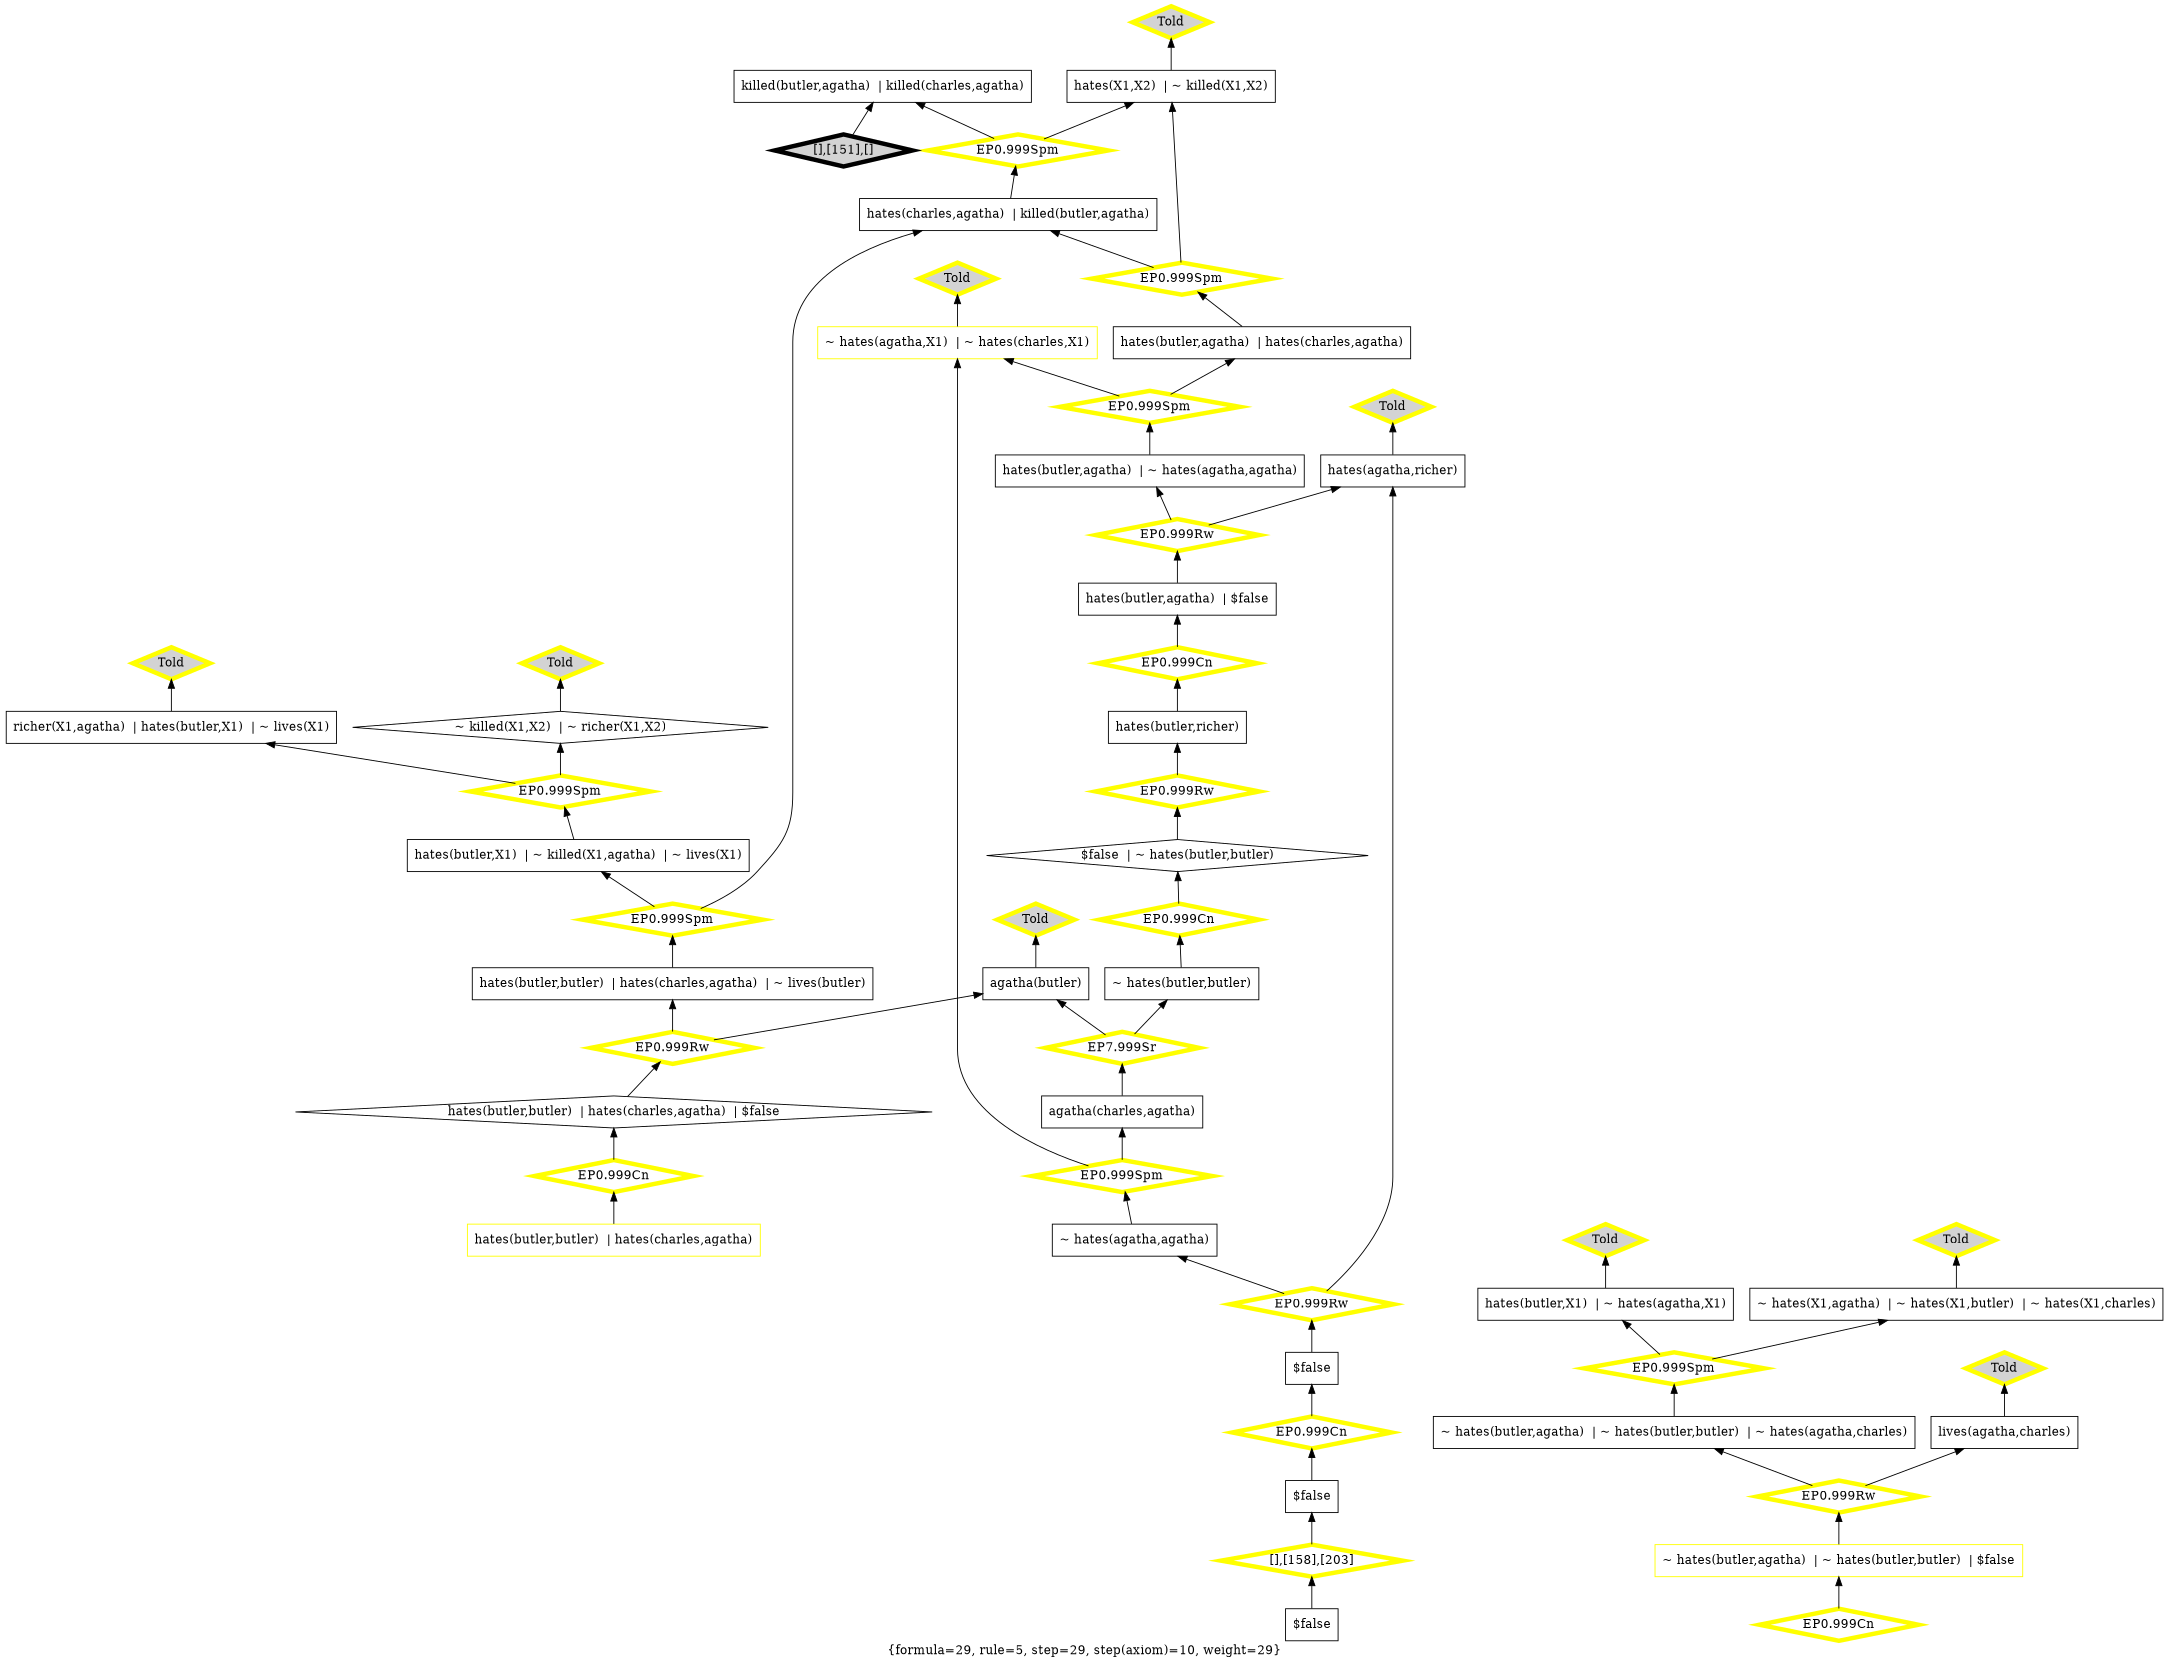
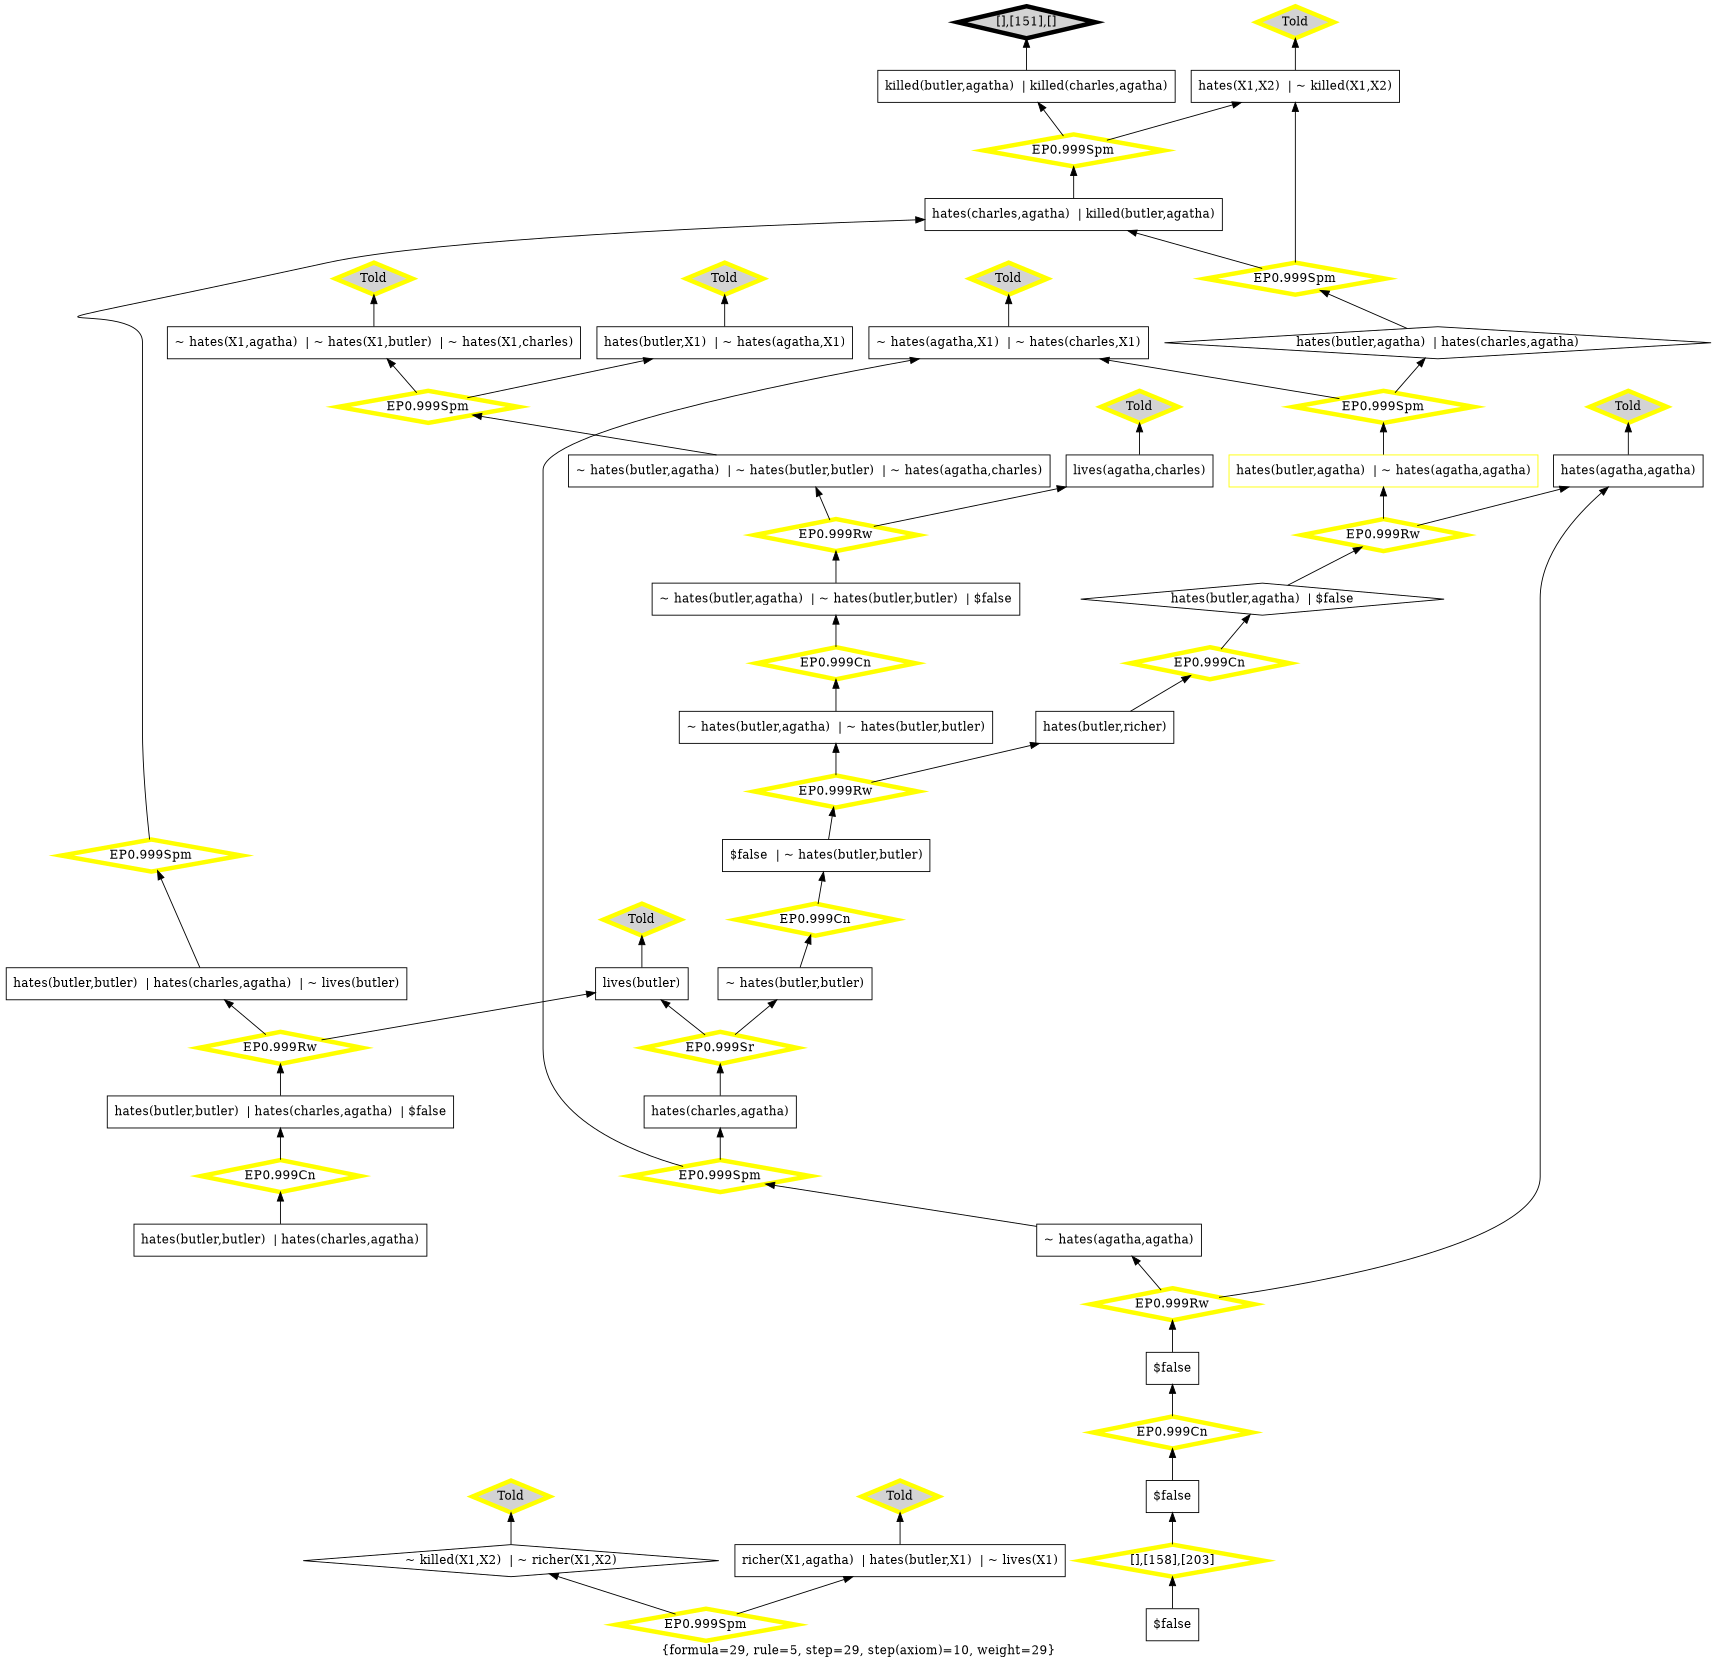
edge "[],[151],[]" -> "killed(butler,agatha)  | killed(charles,agatha)": reversed
node "~ hates(agatha,X1)  | ~ hates(charles,X1)": color yellow -> black
node "hates(butler,agatha)  | hates(charles,agatha)": shape box -> diamond
node "hates(butler,agatha)  | ~ hates(agatha,agatha)": color black -> yellow
node "hates(agatha,richer)": label "hates(agatha,richer)" -> "hates(agatha,agatha)"
node "hates(butler,agatha)  | $false": shape box -> diamond
node "~ hates(butler,agatha)  | ~ hates(butler,butler)": added
node "hates(butler,X1)  | ~ killed(X1,agatha)  | ~ lives(X1)": removed
node "$false  | ~ hates(butler,butler)": shape diamond -> box
node "agatha(butler)": label "agatha(butler)" -> "lives(butler)"
node "EP7.999Sr": label "EP7.999Sr" -> "EP0.999Sr"
node "hates(butler,butler)  | hates(charles,agatha)  | $false": shape diamond -> box
node "agatha(charles,agatha)": label "agatha(charles,agatha)" -> "hates(charles,agatha)"
node "hates(butler,butler)  | hates(charles,agatha)": color yellow -> black
node "~ hates(butler,agatha)  | ~ hates(butler,butler)  | $false": color yellow -> black
